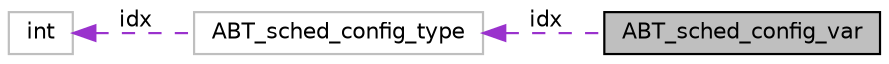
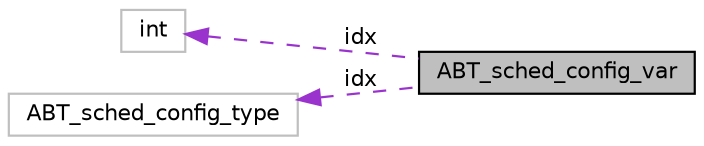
edge "ABT_sched_config_type" -> "int": now "ABT_sched_config_var" -> "int"
